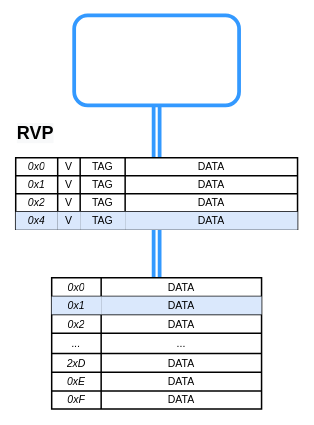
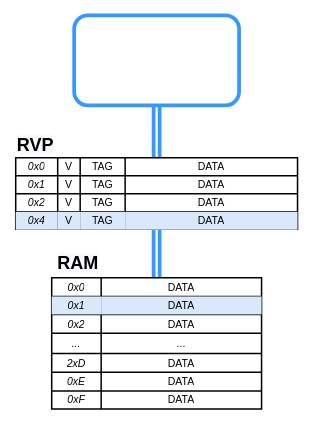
node "RVP": moved (156, 132) -> (156, 144)
node "RAM": added
